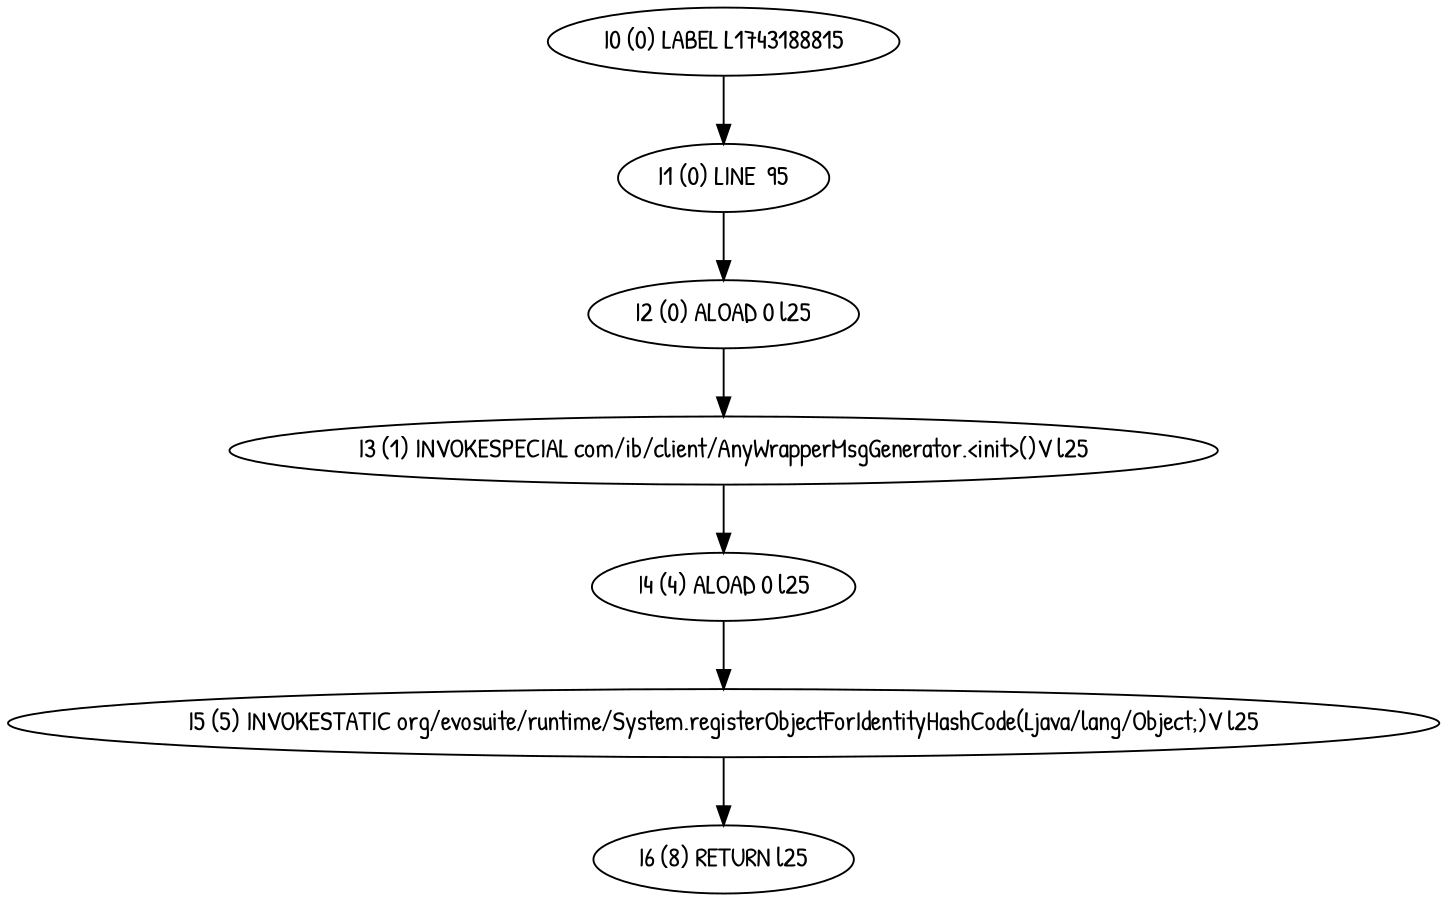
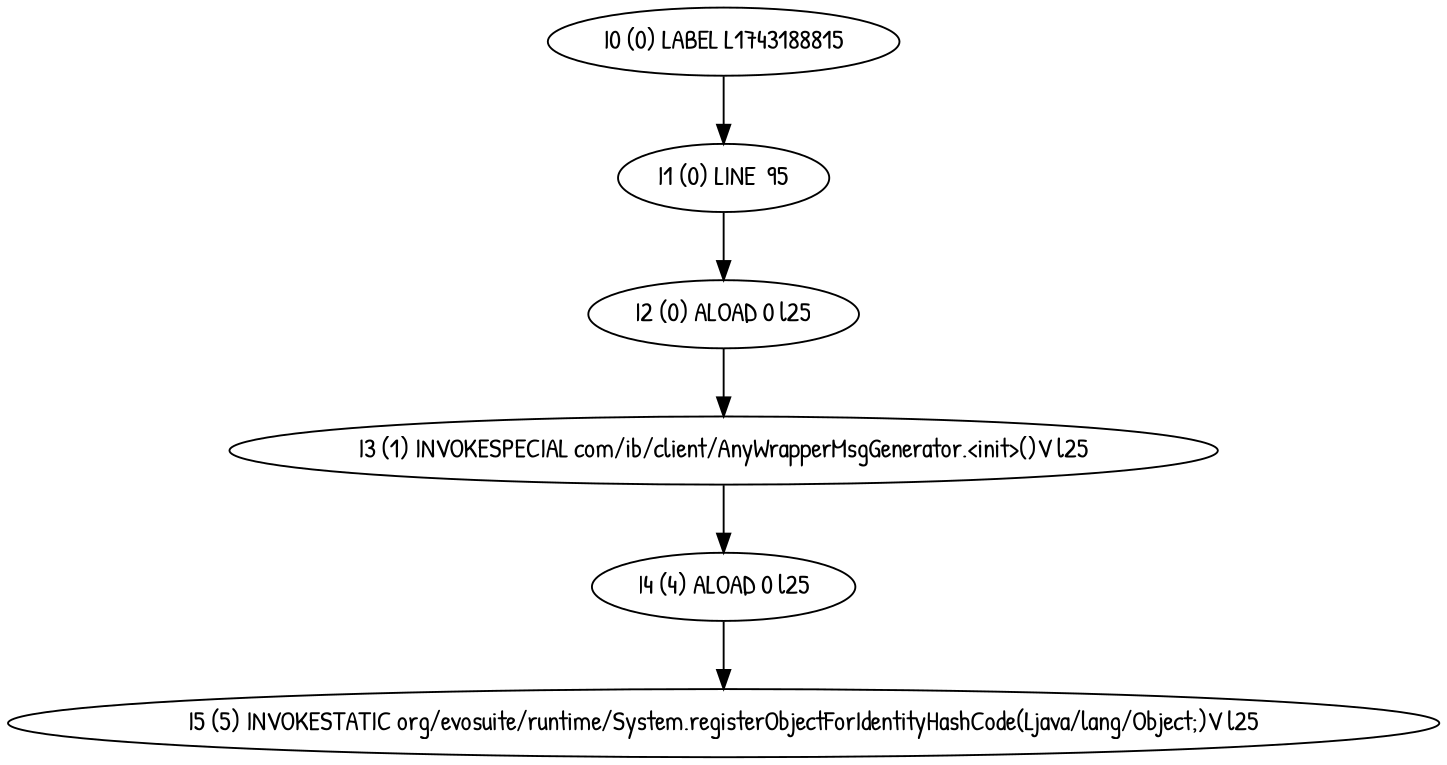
node "I6 (8) RETURN l25": removed
